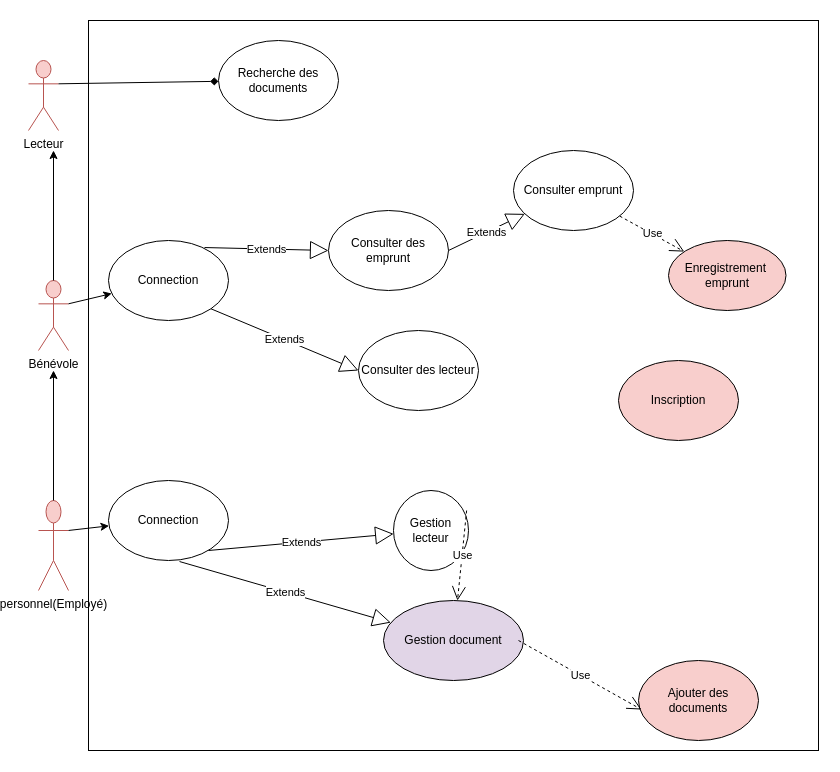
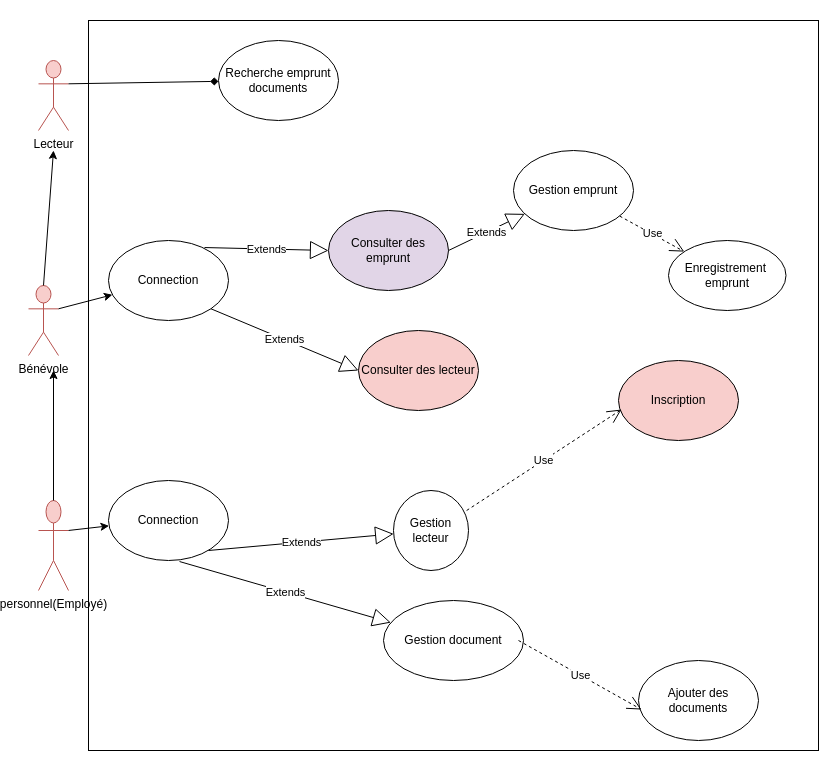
node "Recherche des documents": label "Recherche des documents" -> "Recherche emprunt documents"
node "Lecteur": moved (44, 96) -> (54, 96)
node "Consulter emprunt": label "Consulter emprunt" -> "Gestion emprunt"
node "Consulter des emprunt": fillcolor #ffffff -> #e1d5e7
node "Enregistrement emprunt": fillcolor #f8cecc -> #ffffff
node "Bénévole": moved (54, 316) -> (44, 321)
node "Consulter des lecteur": fillcolor #ffffff -> #f8cecc
edge "Gestion lecteur" -> "Gestion document": now "Gestion lecteur" -> "Inscription"
node "Gestion document": fillcolor #e1d5e7 -> #ffffff
node "Ajouter des documents": fillcolor #f8cecc -> #ffffff
